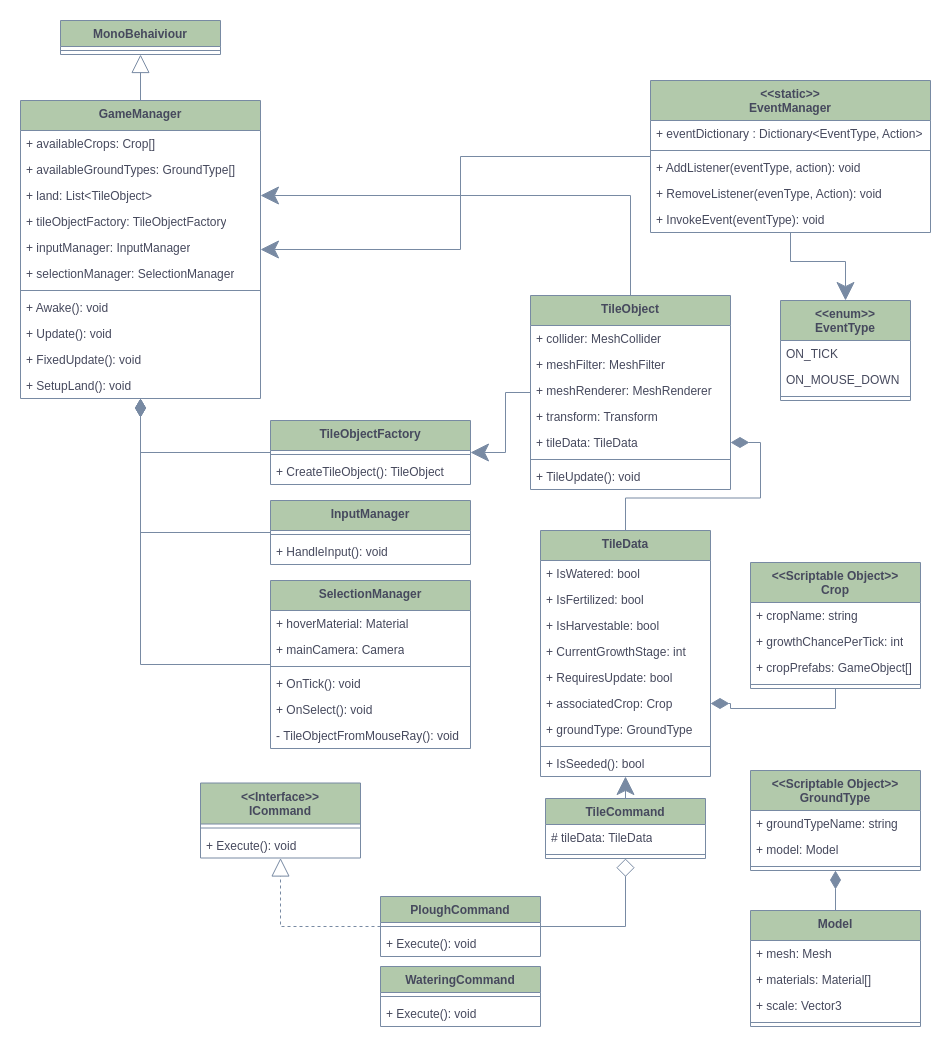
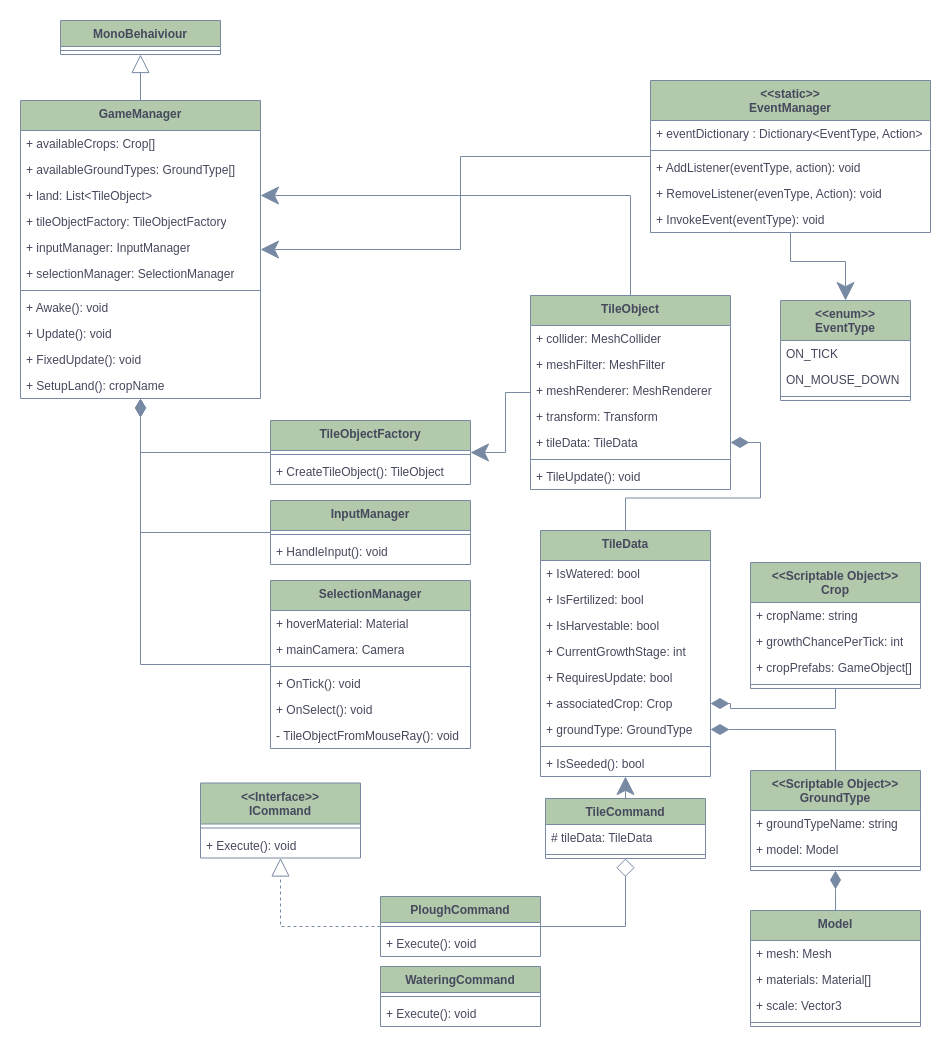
node "+ SetupLand(): void": label "+ SetupLand(): void" -> "+ SetupLand(): cropName"
edge "<<Scriptable Object>> GroundType" -> "+ groundType: GroundType": added
